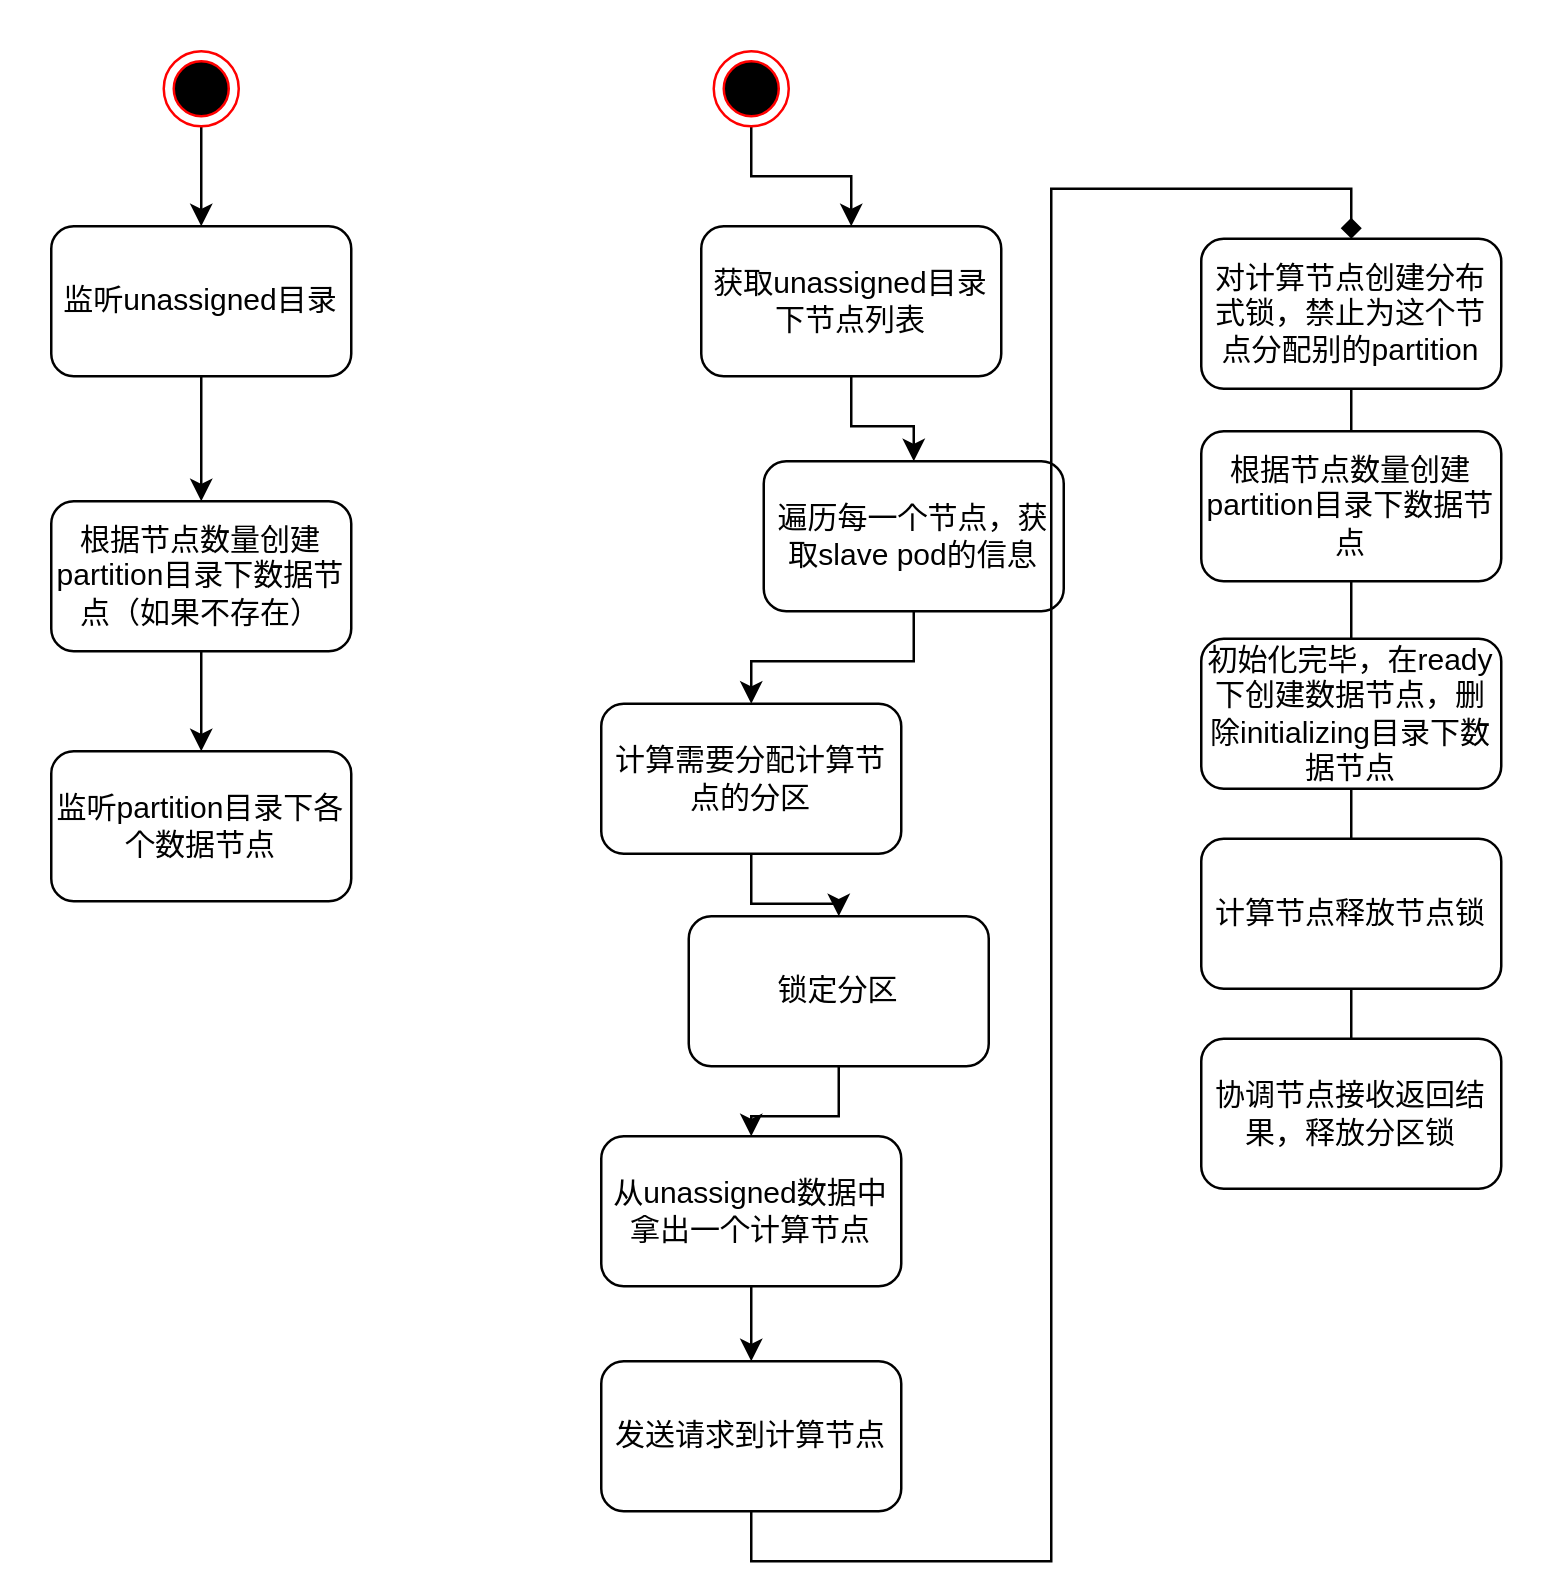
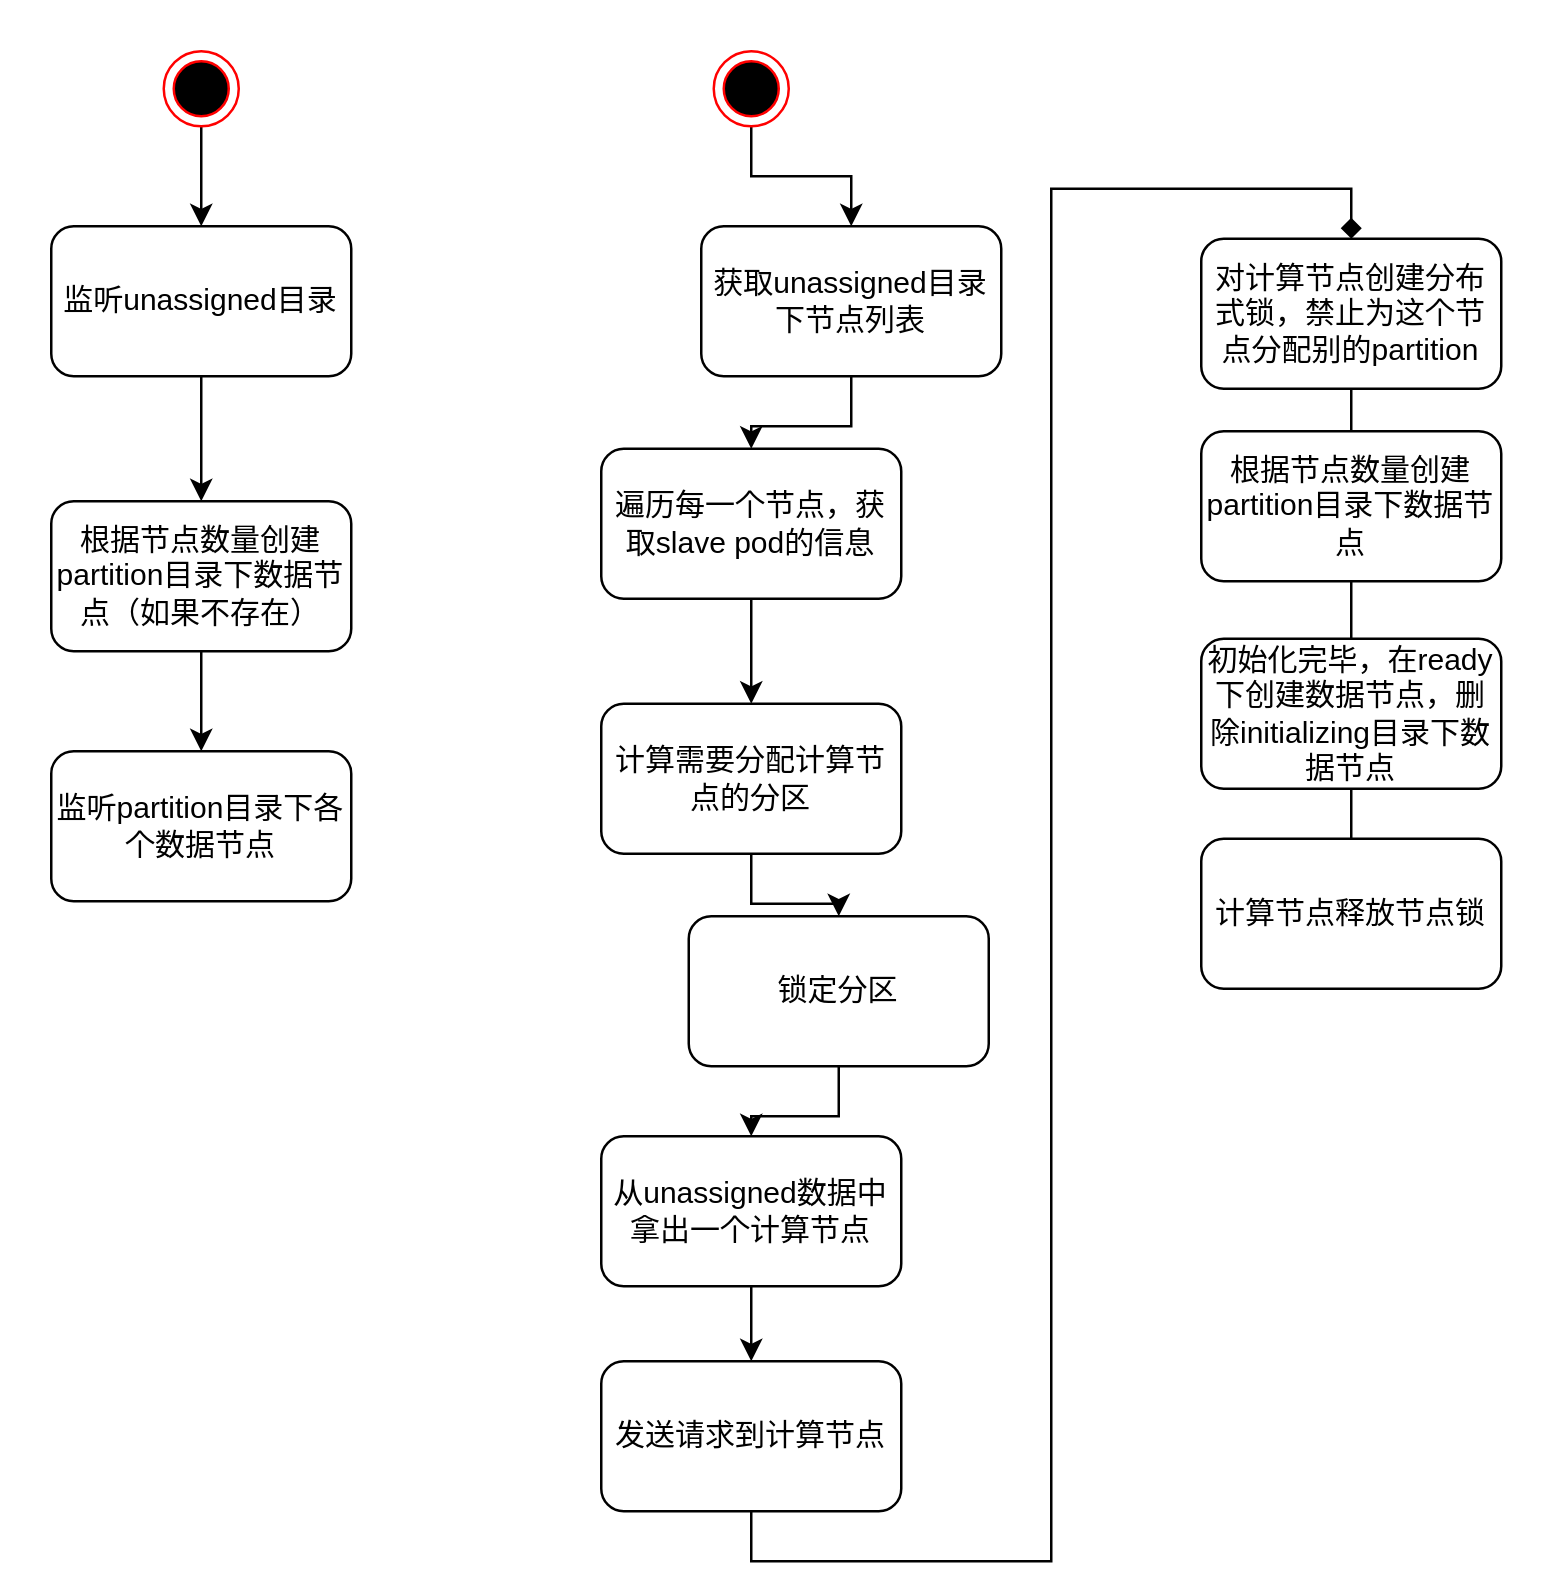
node "遍历每一个节点，获取slave pod的信息": moved (914, 536) -> (751, 524)
edge "计算节点释放节点锁" -- "协调节点接收返回结果，释放分区锁": removed
node "协调节点接收返回结果，释放分区锁": removed
